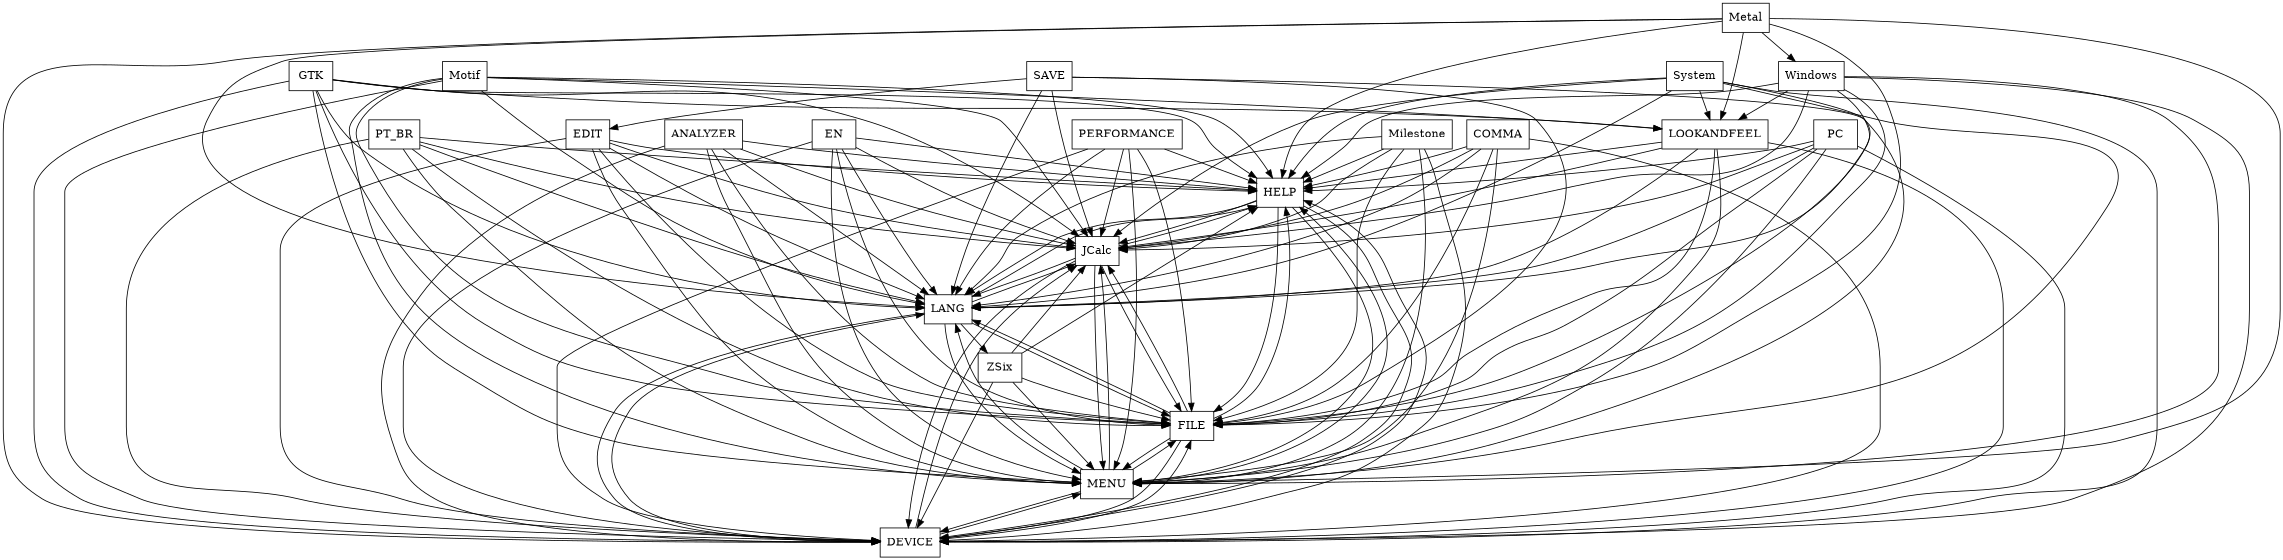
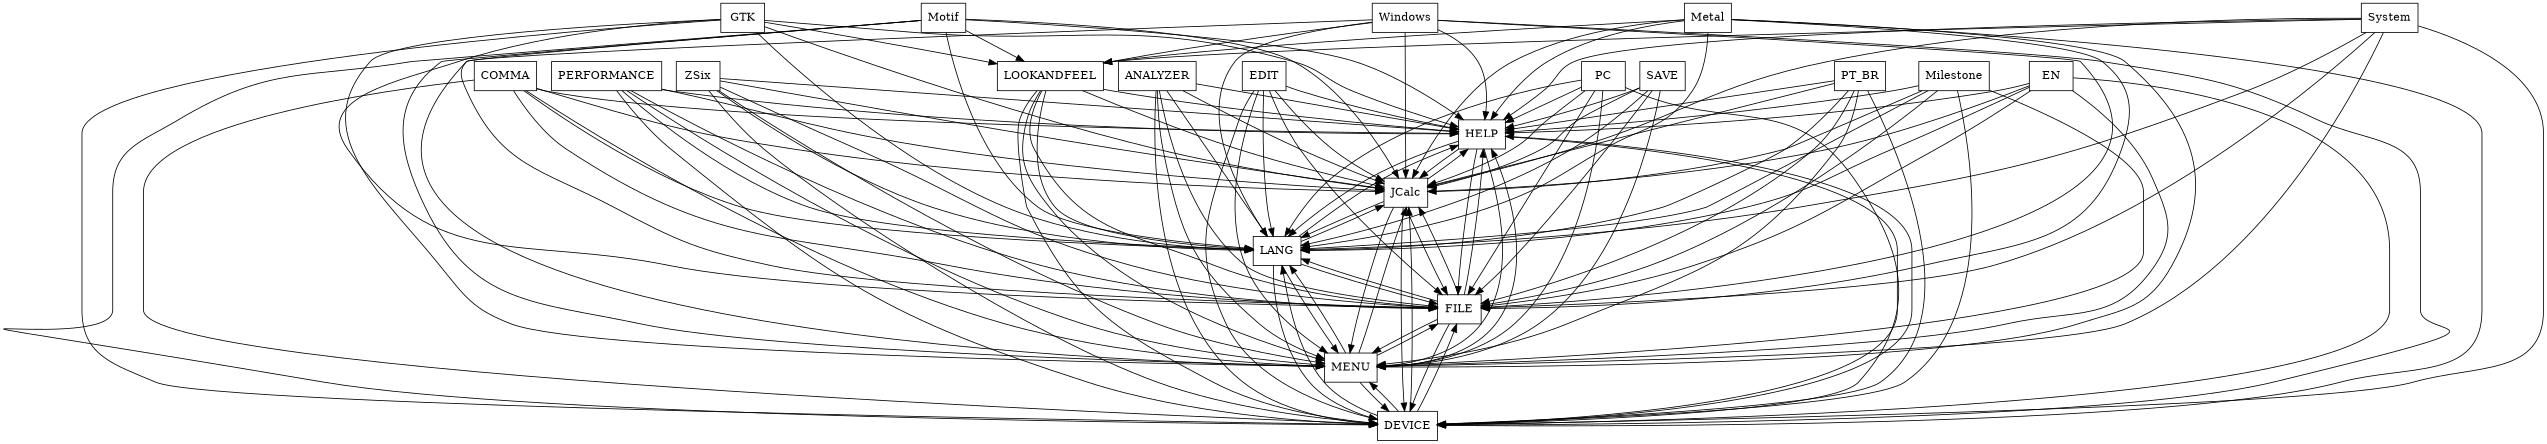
edge "Metal" -> "Windows": now "Metal" -> "JCalc"
edge "SAVE" -> "EDIT": now "SAVE" -> "HELP"
edge "LANG" -> "ZSix": reversed
